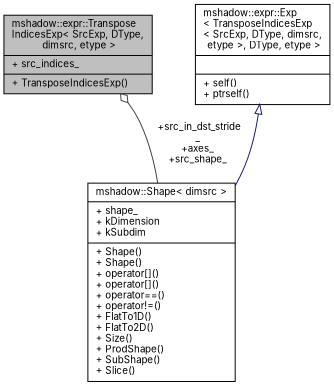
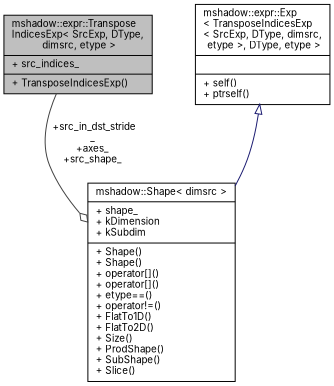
edge "mshadow::Shape< dimsrc >" -> "mshadow::expr::Transpose": reversed
node "mshadow::Shape< dimsrc >": text "+ operator==()" -> "+ etype==()"
